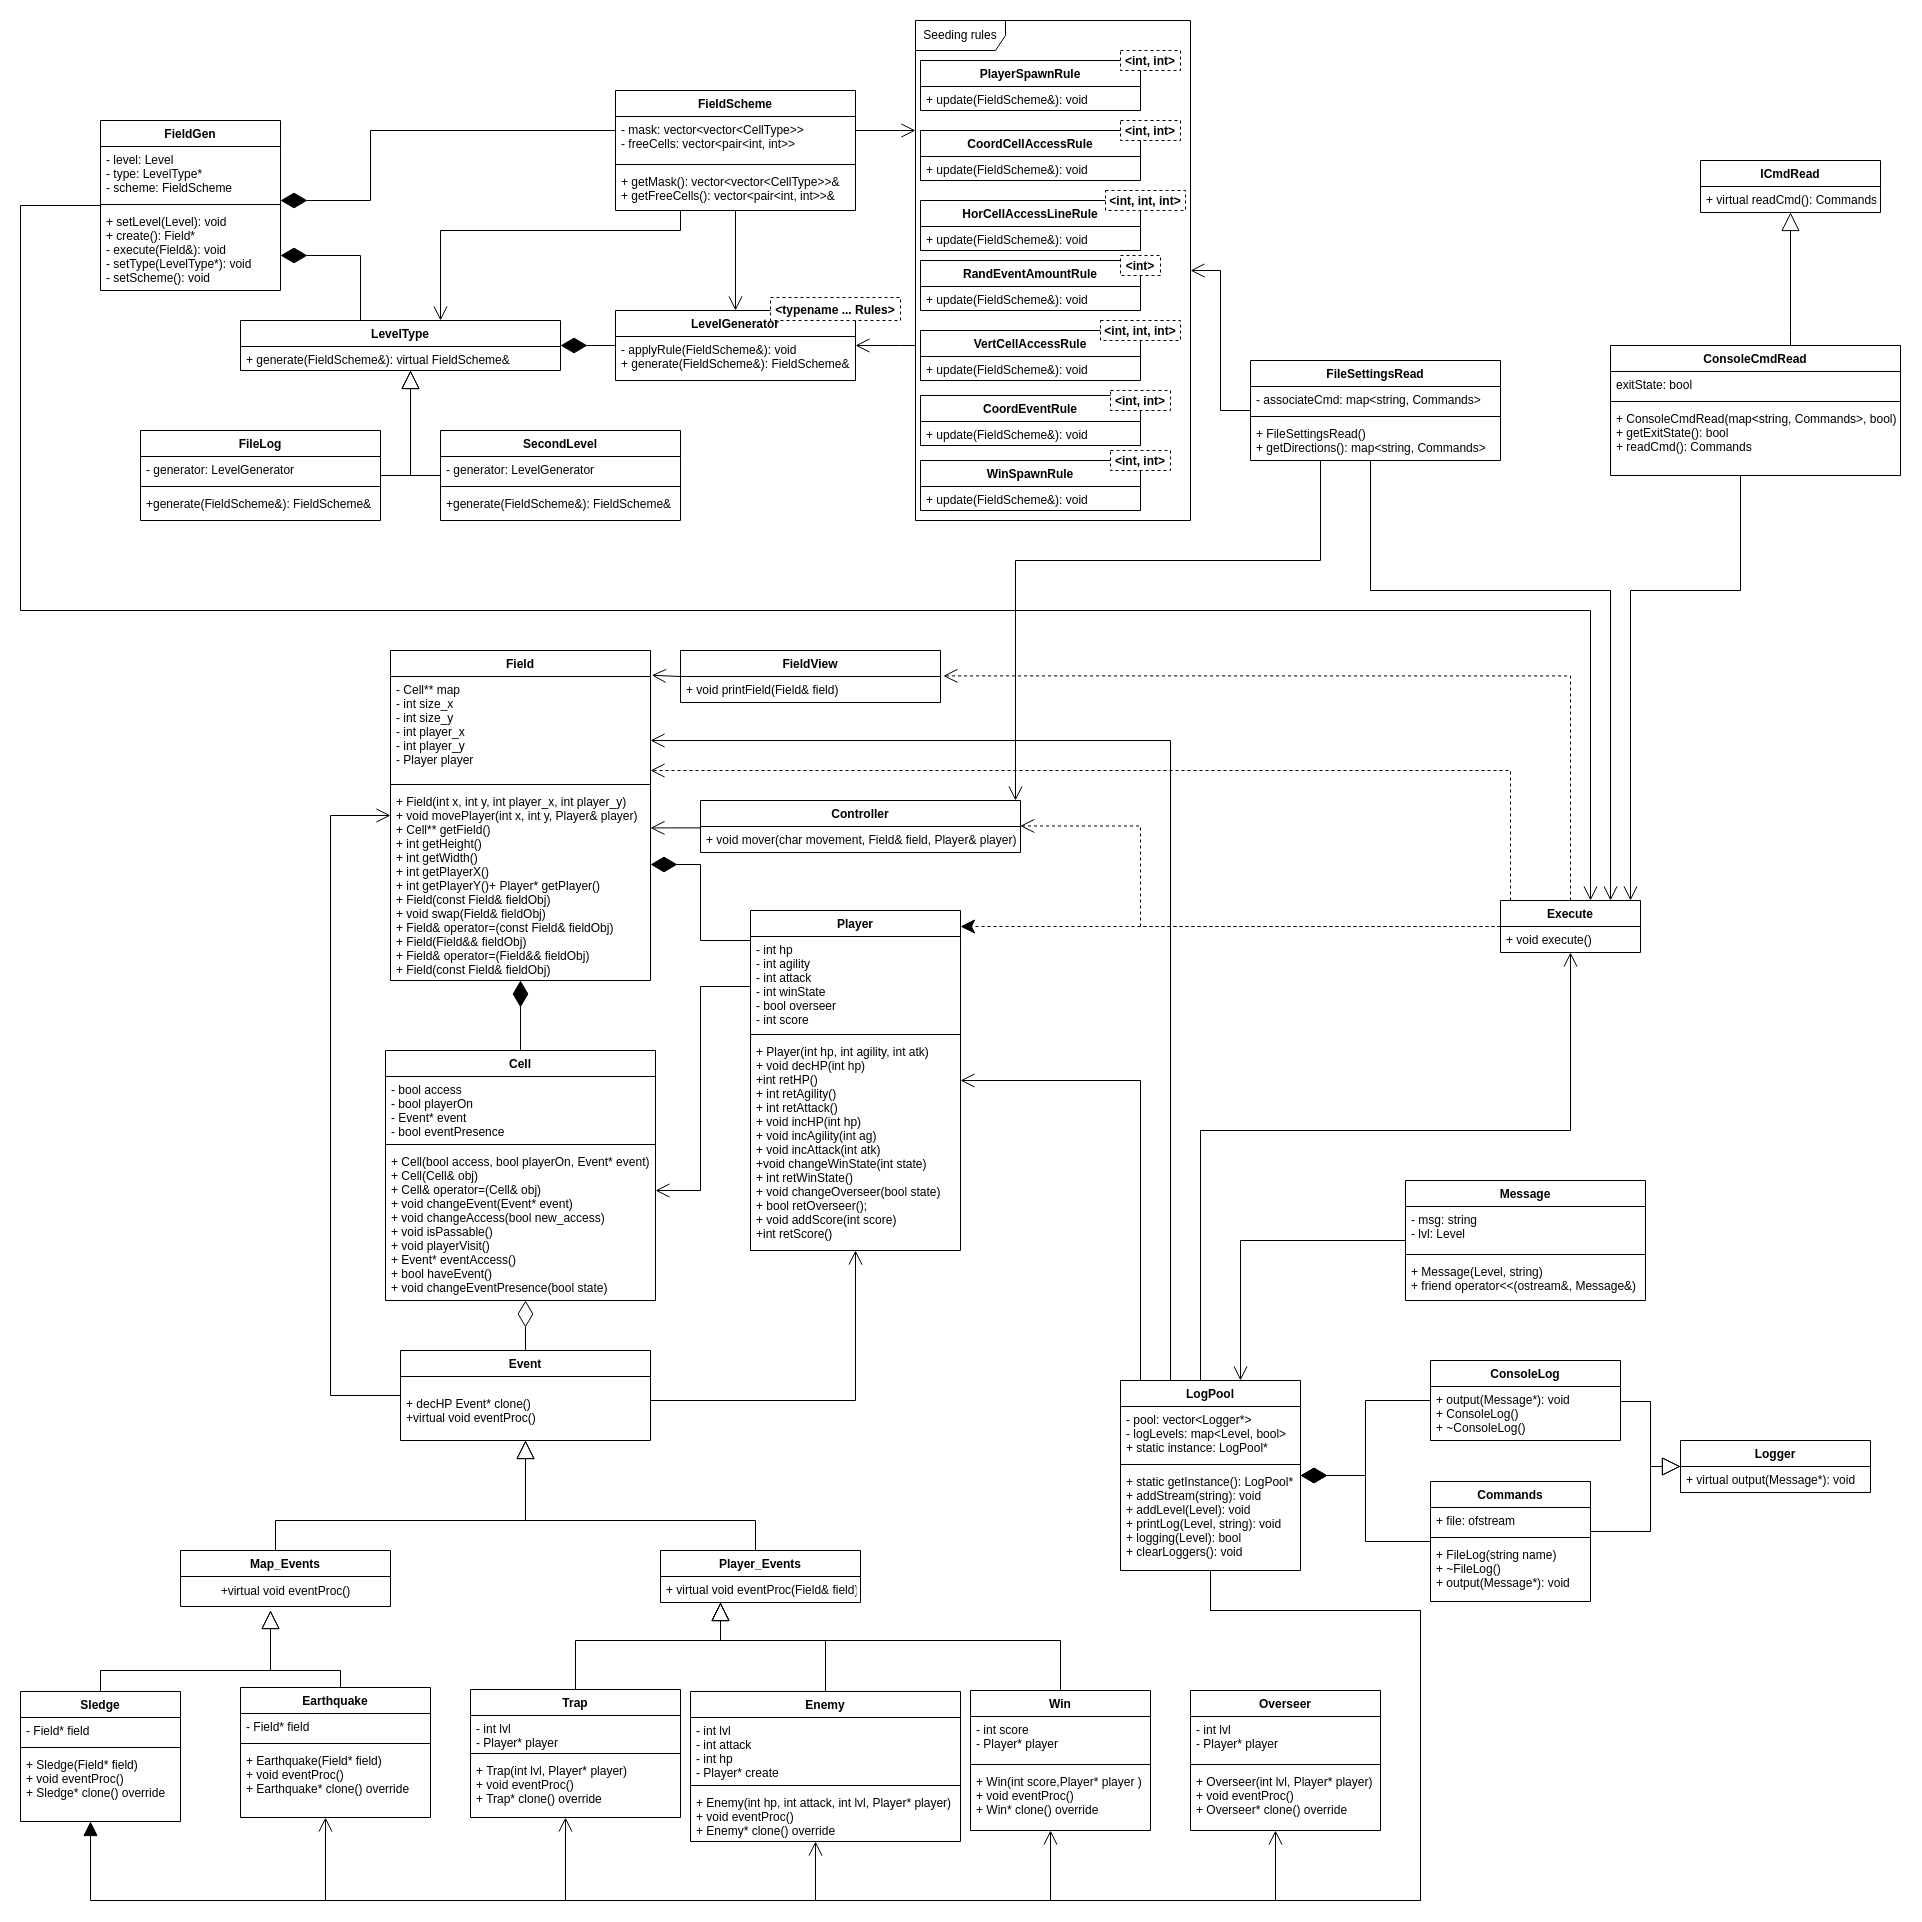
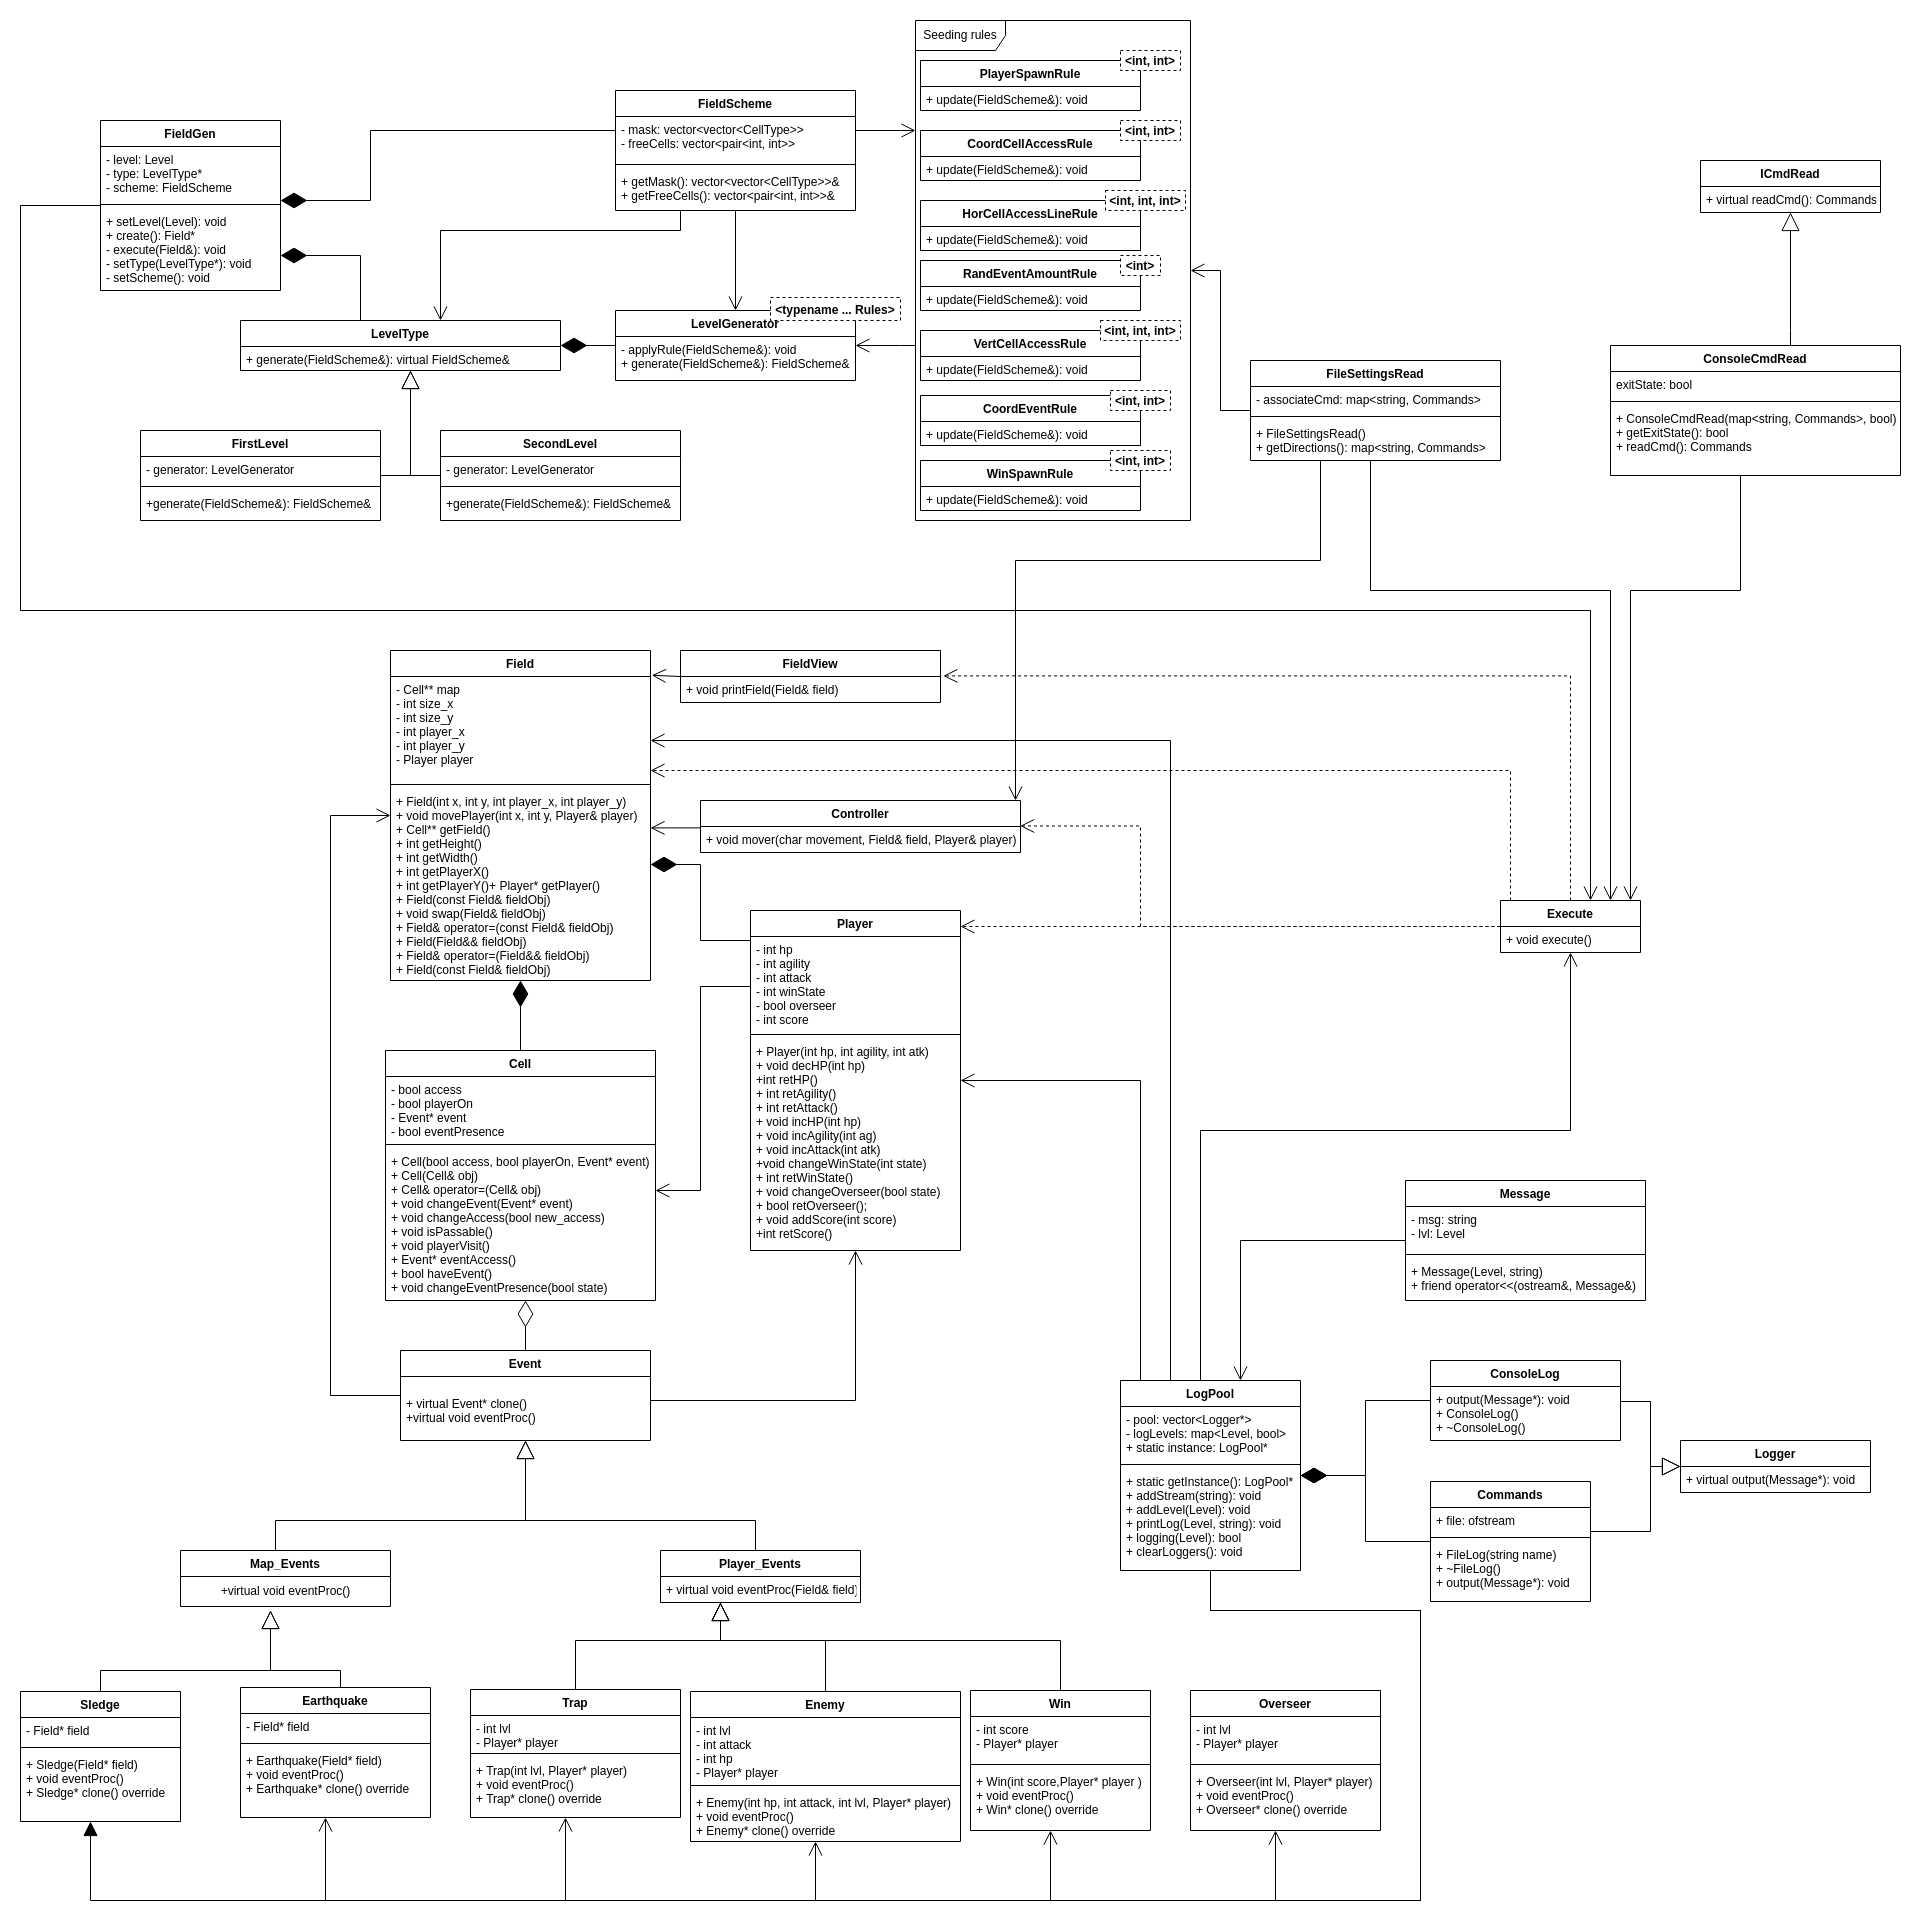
node "FileLog": label "FileLog" -> "FirstLevel"
edge "Execute" -> "Player": arrowhead classic -> open
node "+ decHP Event* clone() +virtual void eventProc()": label "+ decHP Event* clone() +virtual void eventProc()" -> "+ virtual Event* clone() +virtual void eventProc()"
node "- int lvl - int attack - int hp - Player* create": label "- int lvl - int attack - int hp - Player* create" -> "- int lvl - int attack - int hp - Player* player"
